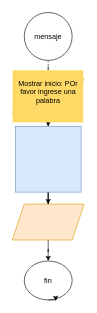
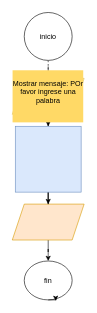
node "mensaje": label "mensaje" -> "inicio"
node "Mostrar inicio: POr favor ingrese una palabra": label "Mostrar inicio: POr favor ingrese una palabra" -> "Mostrar mensaje: POr favor ingrese una palabra"
